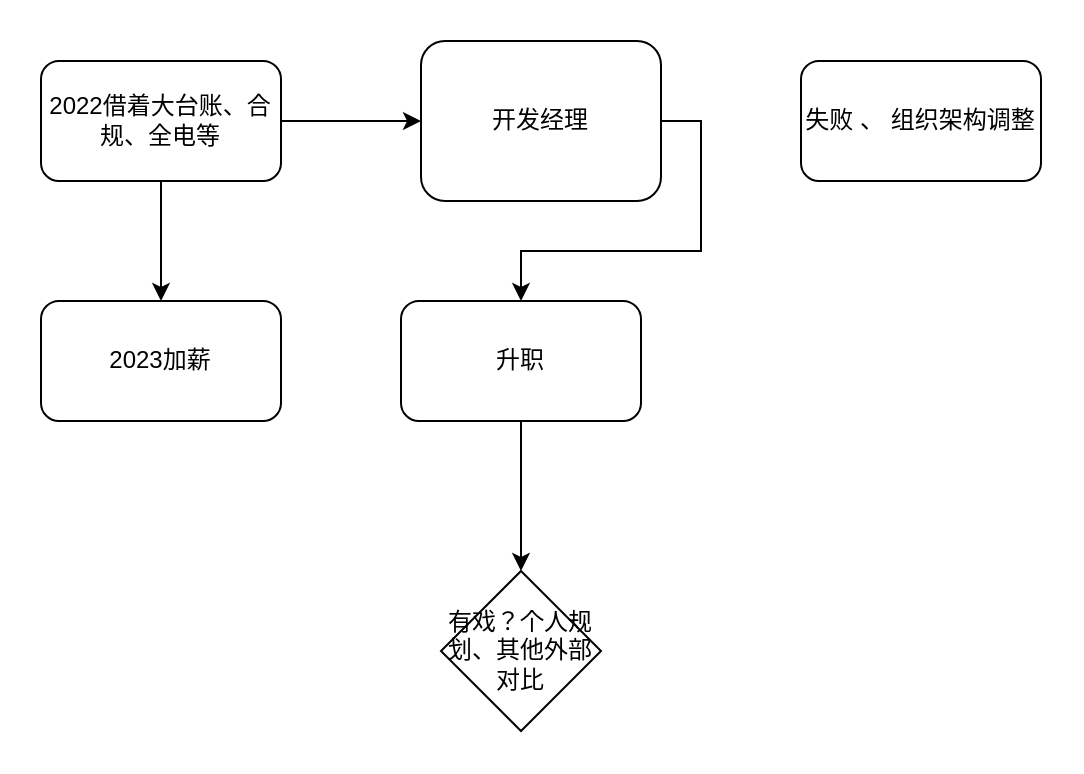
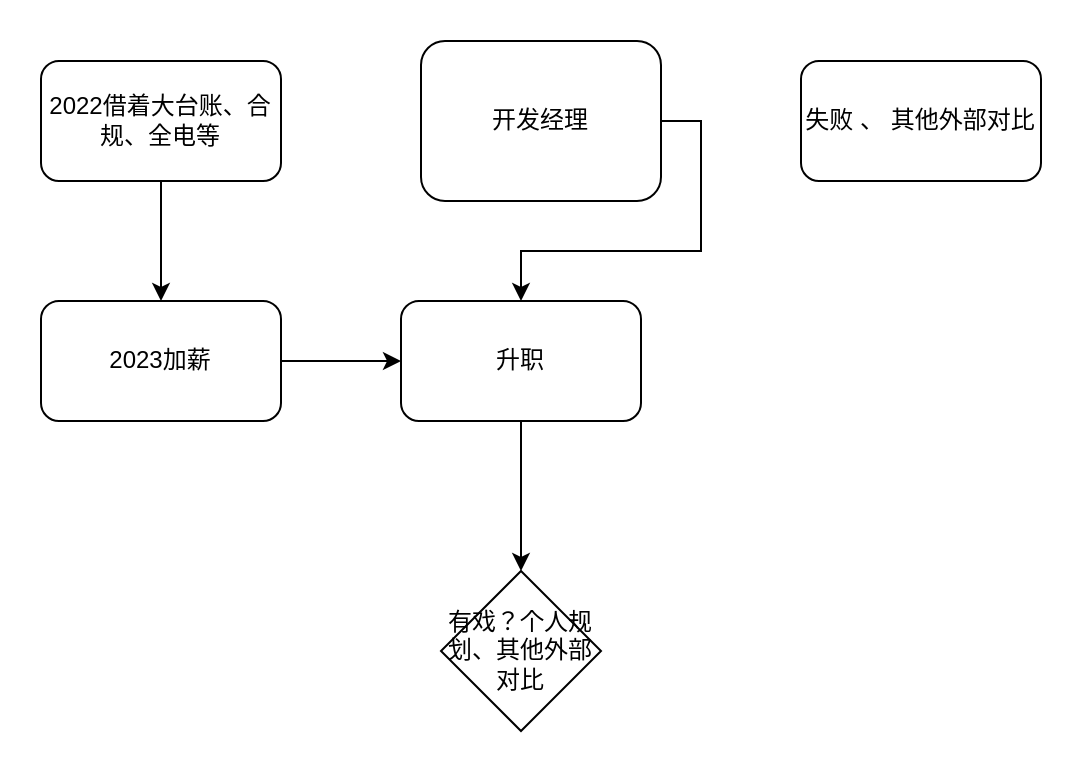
edge "2022借着大台账、合规、全电等" -> "开发经理": removed
node "失败 、 组织架构调整": label "失败 、 组织架构调整" -> "失败 、 其他外部对比"
edge "2023加薪" -> "升职": added
